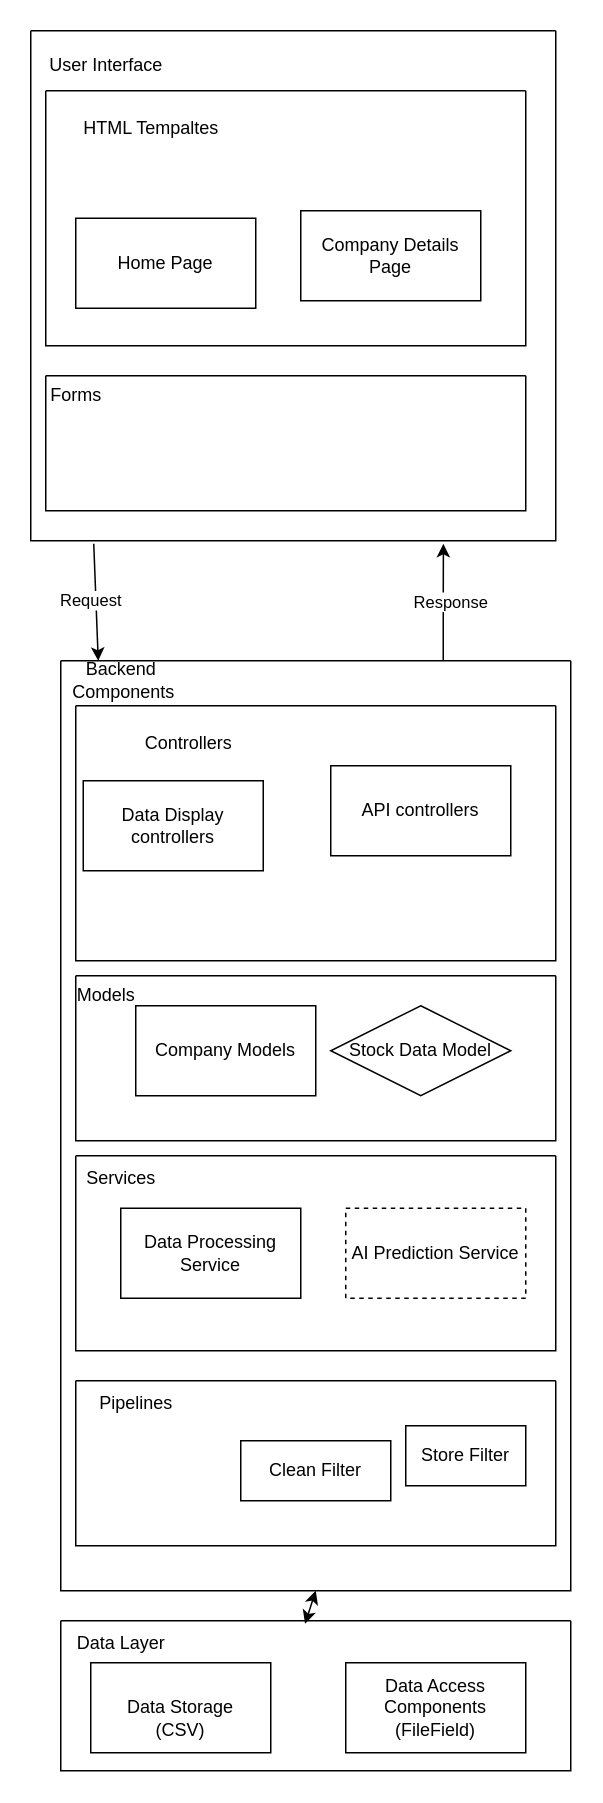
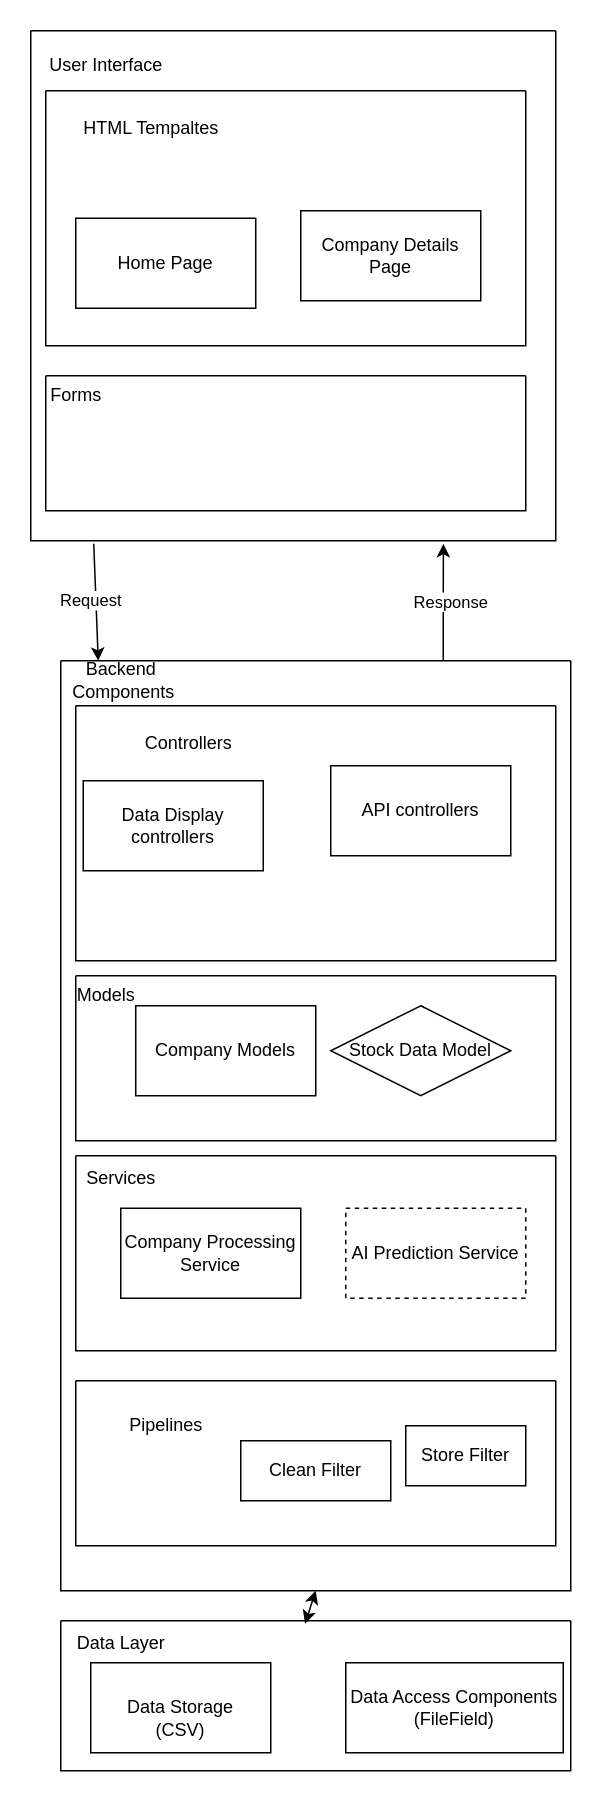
node "Data Processing Service": label "Data Processing Service" -> "Company Processing Service"
node "Pipelines": moved (136, 1403) -> (166, 1426)
node "Data Access Components (FileField)": size 180x90 -> 218x90
